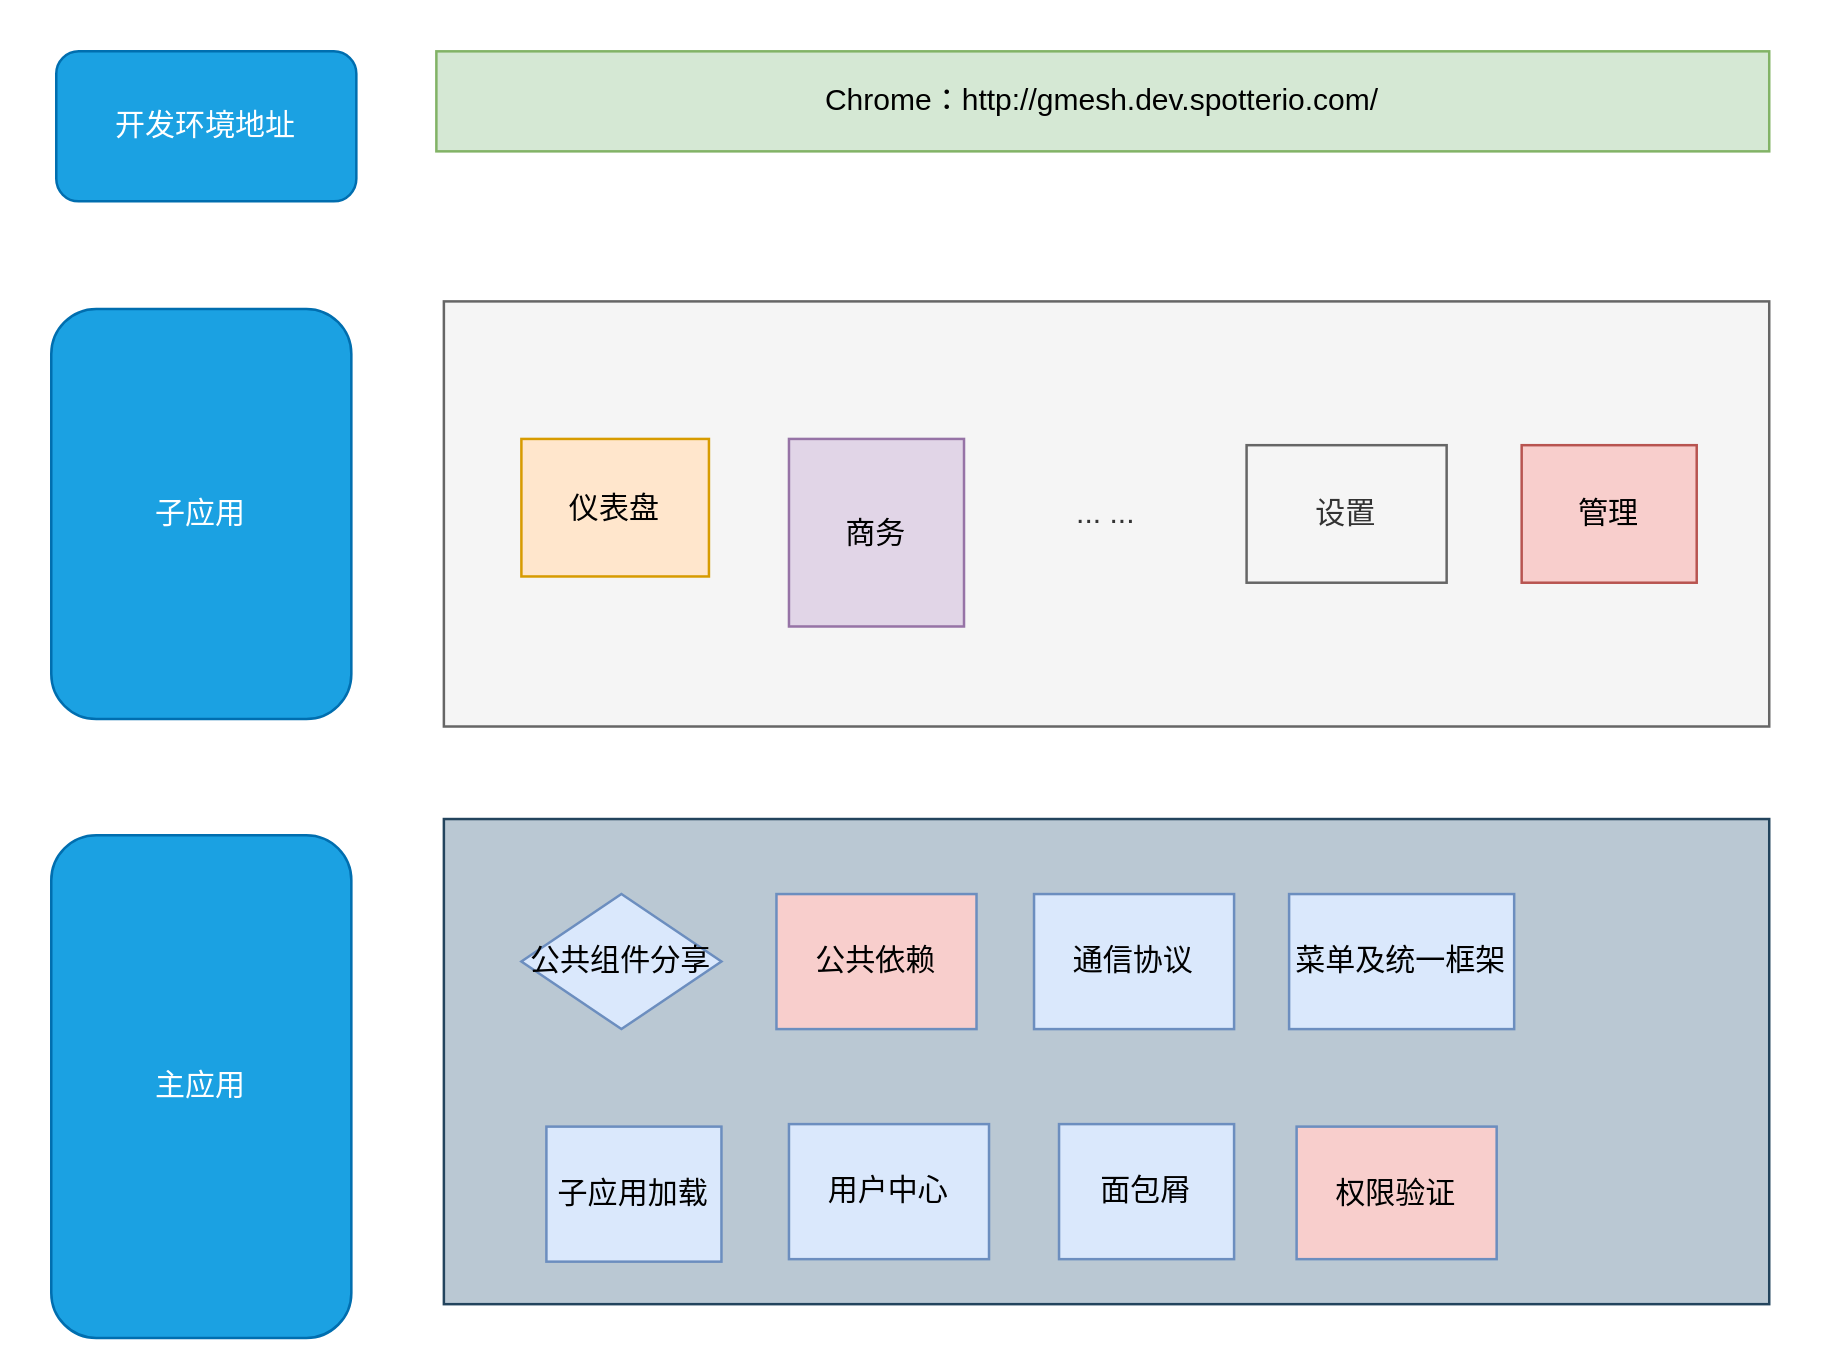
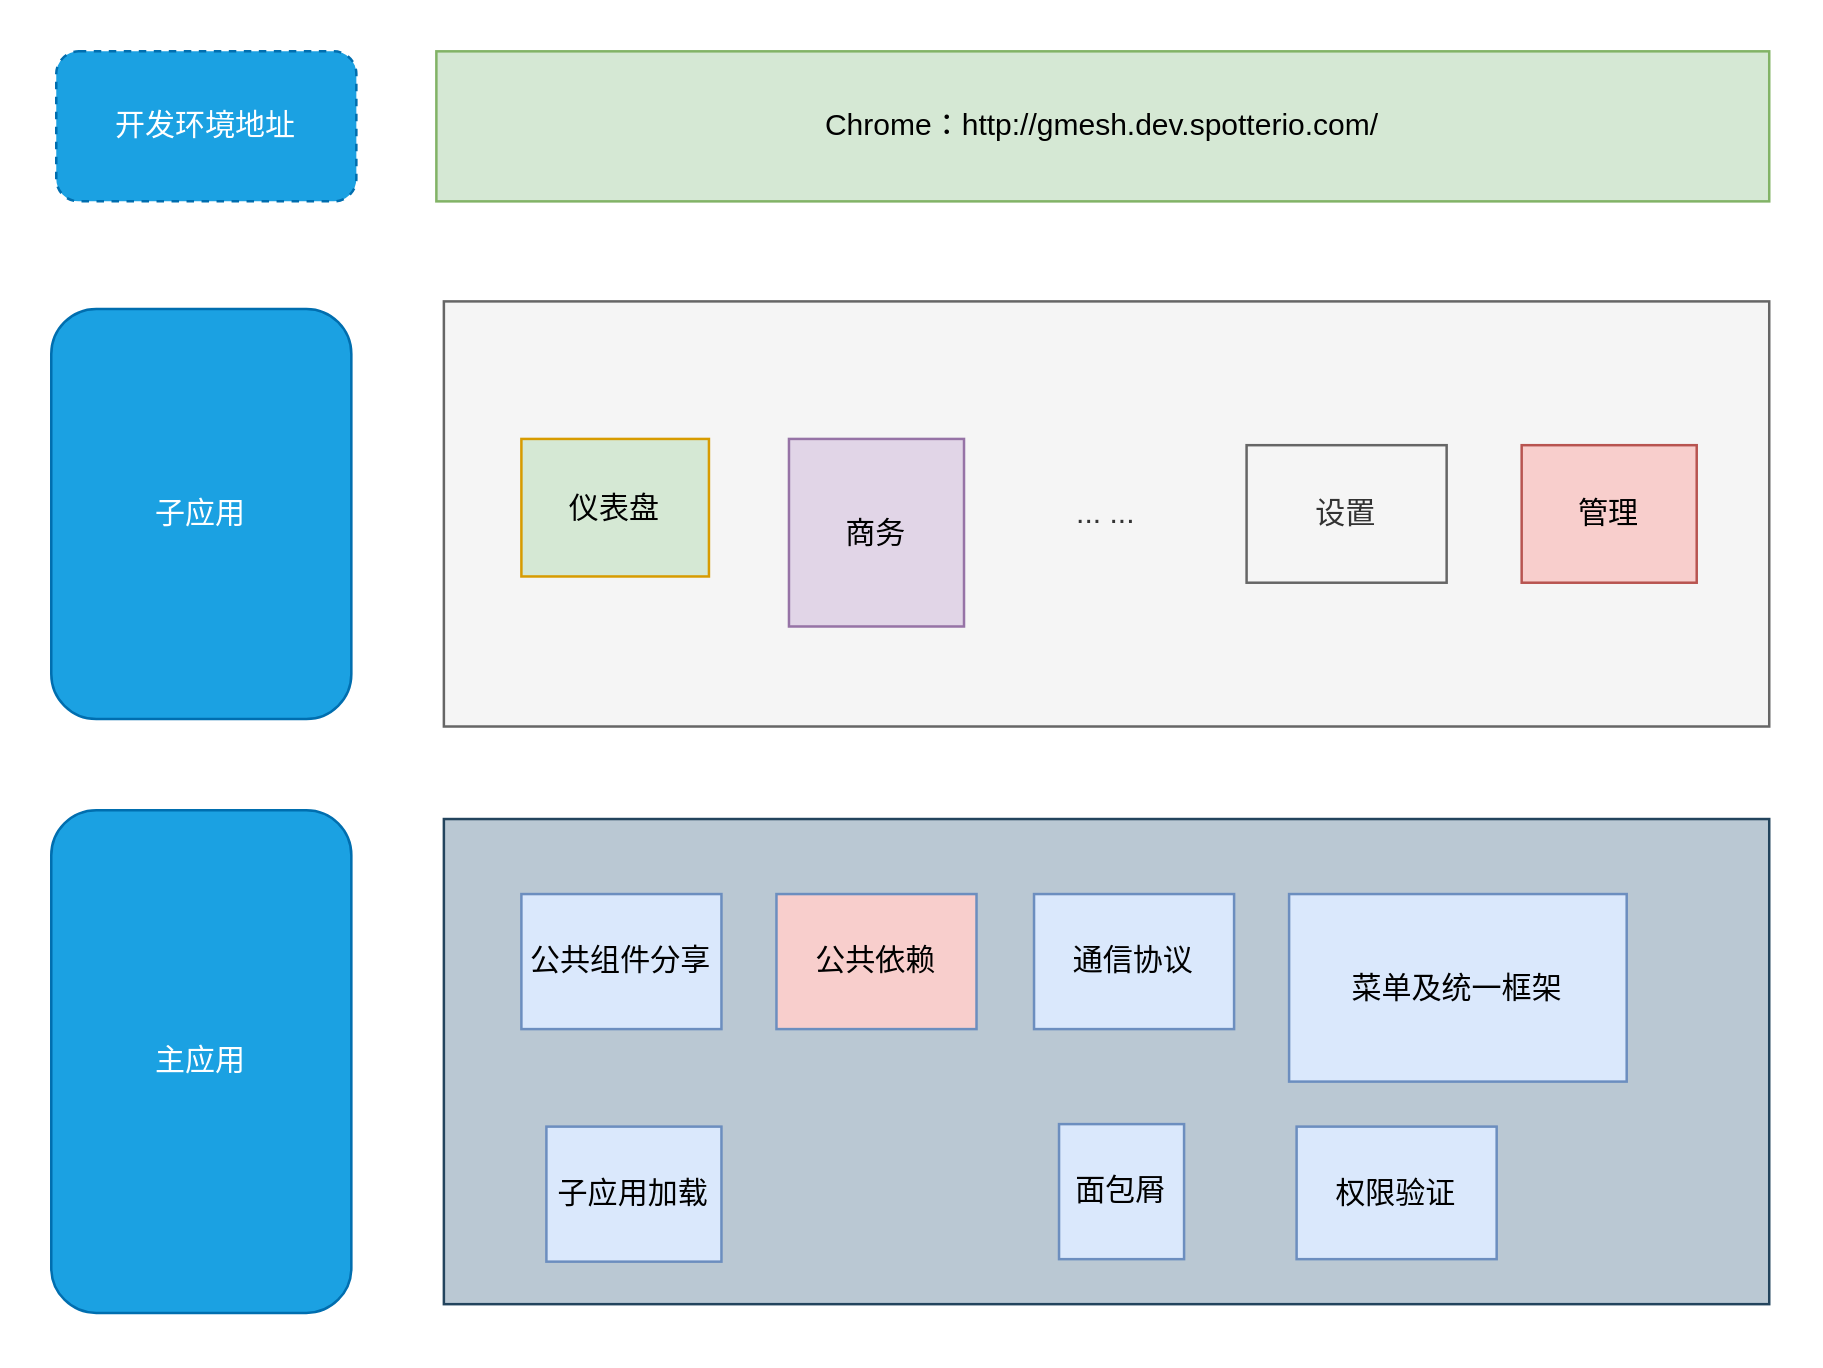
node "Chrome：http://gmesh.dev.spotterio.com/": size 1333x100 -> 1333x150
node "开发环境地址": style solid -> dashed
node "仪表盘": fillcolor #ffe6cc -> #d5e8d4
node "公共组件分享": shape diamond -> rectangle
node "菜单及统一框架": size 225x135 -> 338x188
node "主应用": moved (201, 1086) -> (201, 1061)
node "用户中心": removed
node "面包屑": size 175x135 -> 125x135
node "权限验证": fillcolor #f8cecc -> #dae8fc
